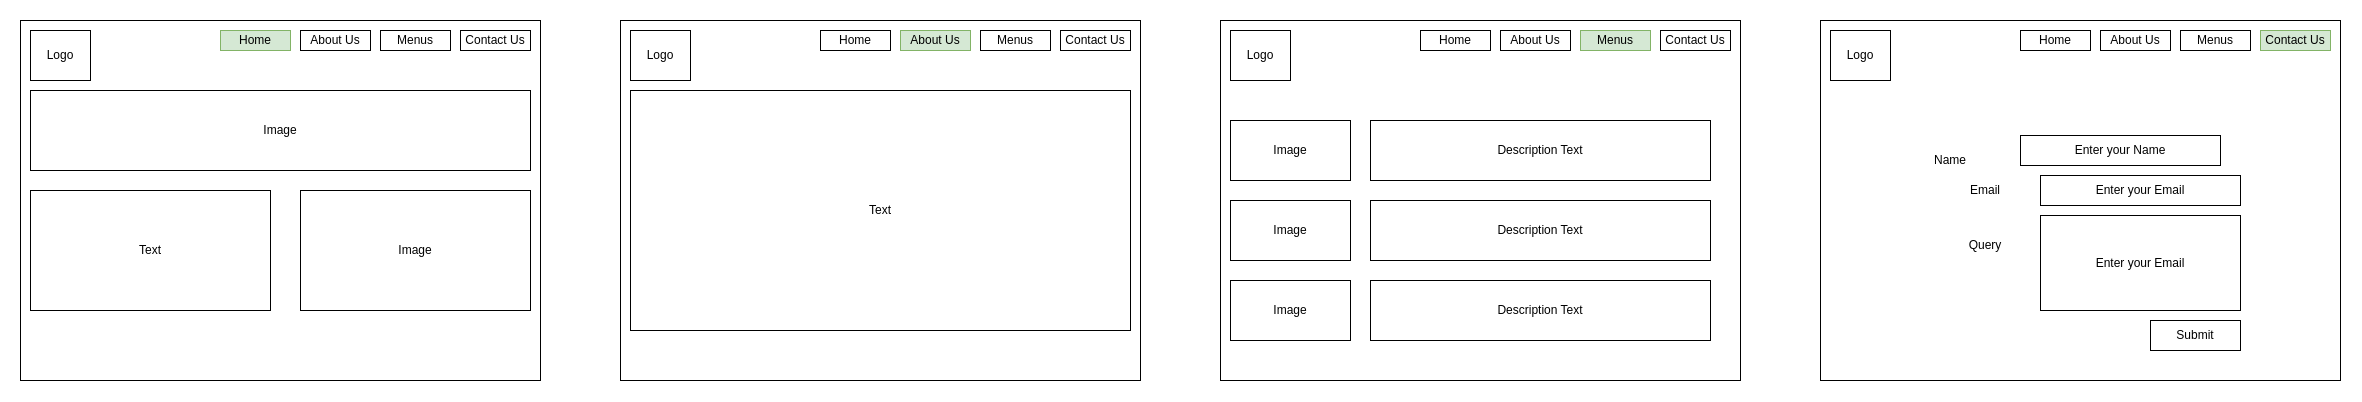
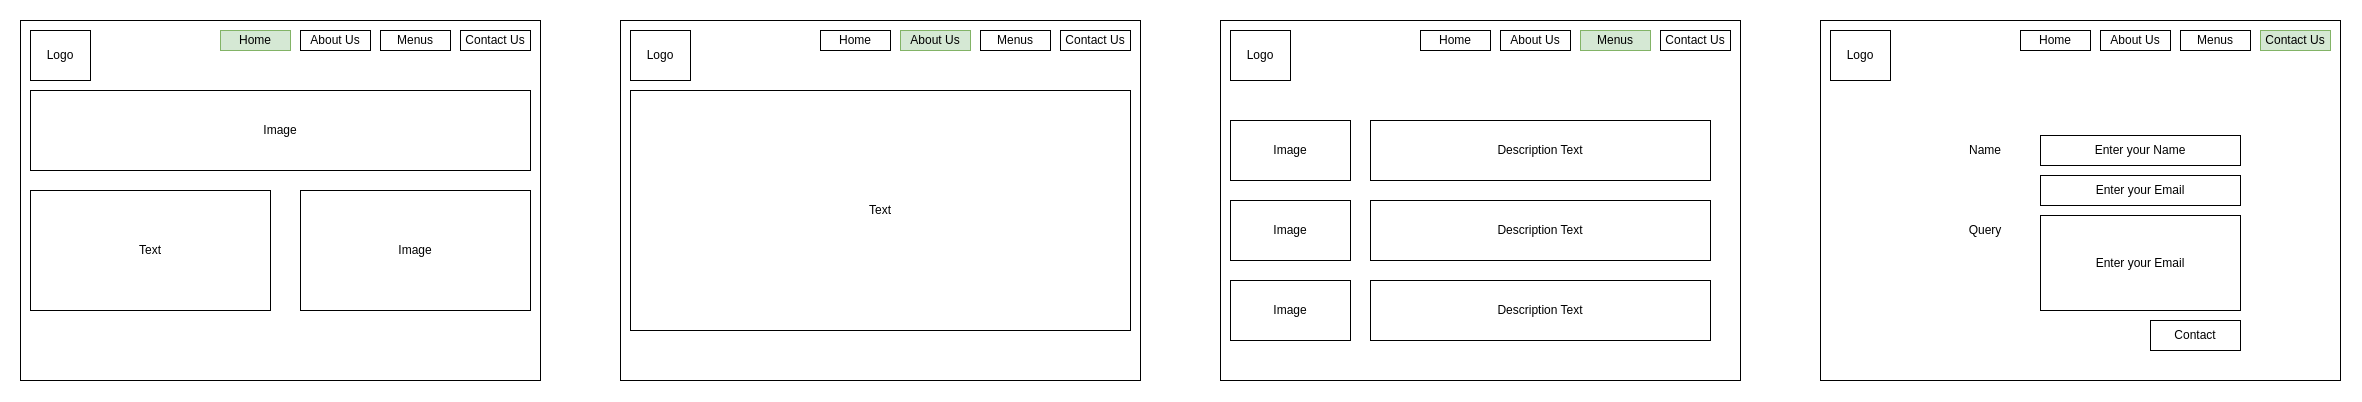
node "Enter your Name": moved (2121, 151) -> (2141, 151)
node "Name": moved (1951, 161) -> (1986, 151)
node "Email": removed
node "Query": moved (1986, 246) -> (1986, 231)
node "Submit": label "Submit" -> "Contact"
